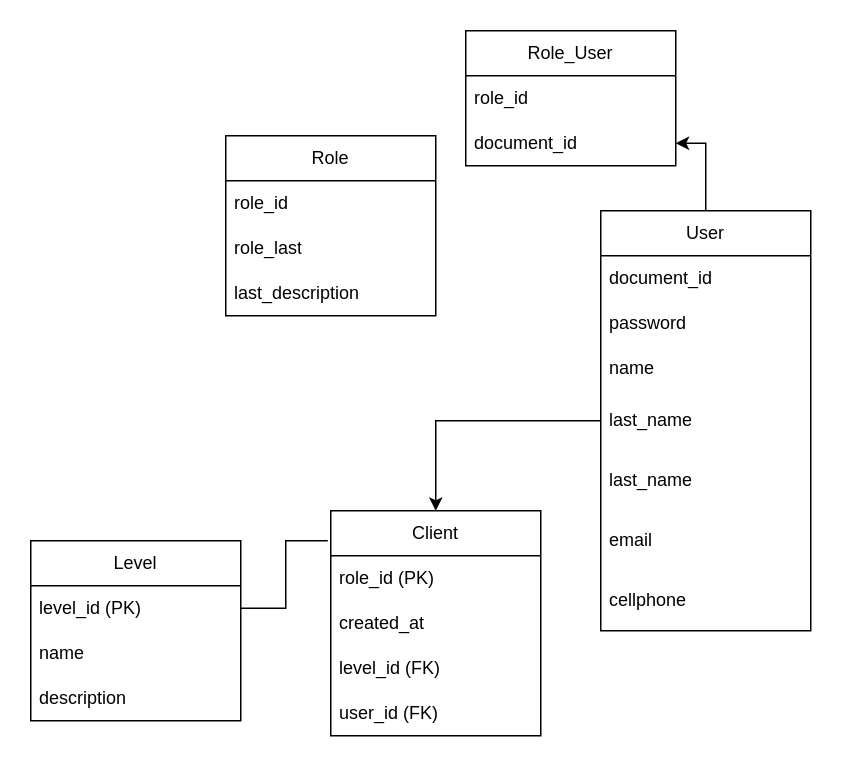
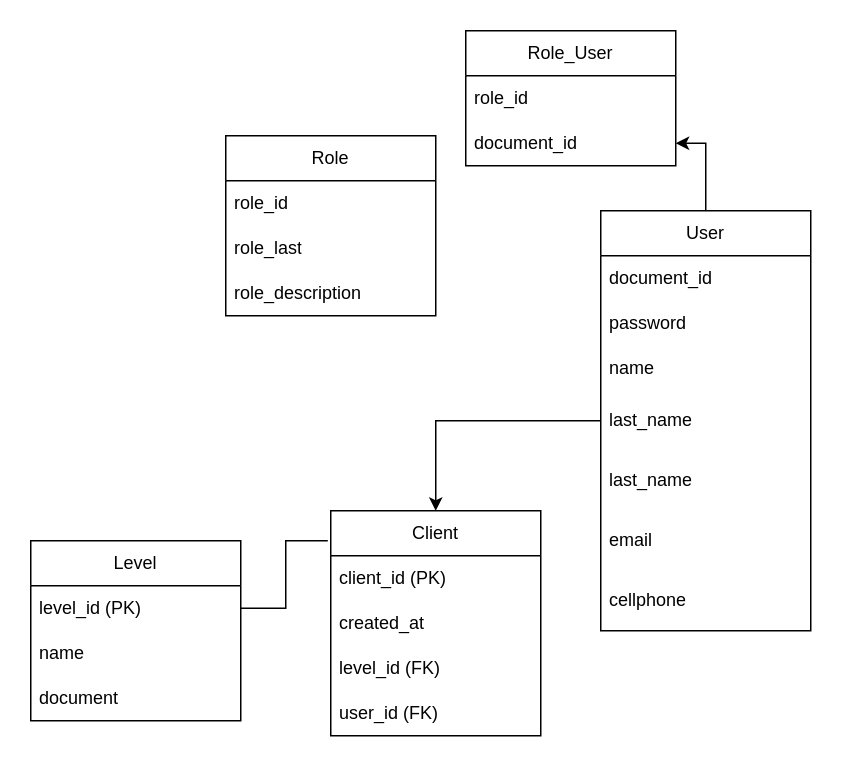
node "last_description": label "last_description" -> "role_description"
node "role_id (PK)": label "role_id (PK)" -> "client_id (PK)"
node "description": label "description" -> "document"
